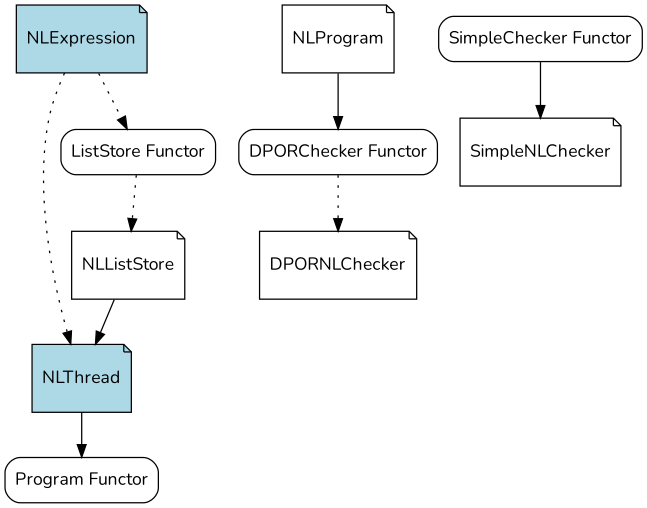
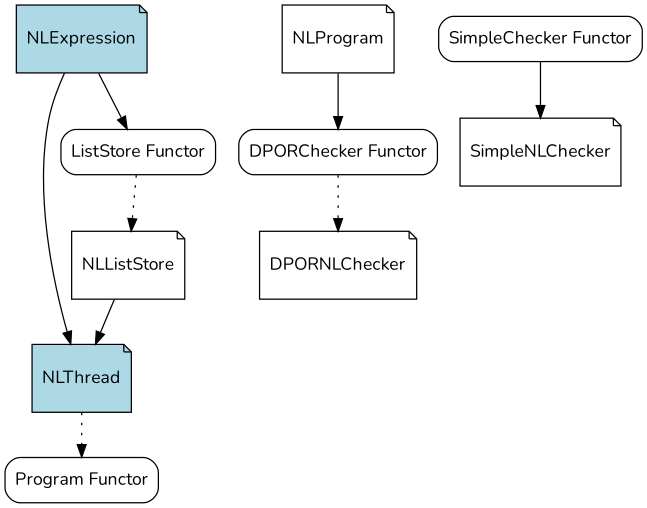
edge "NLExpression" -> "ListStore Functor": style dotted -> solid
edge "NLExpression" -> "NLThread": style dotted -> solid
edge "NLThread" -> "Program Functor": style solid -> dotted
